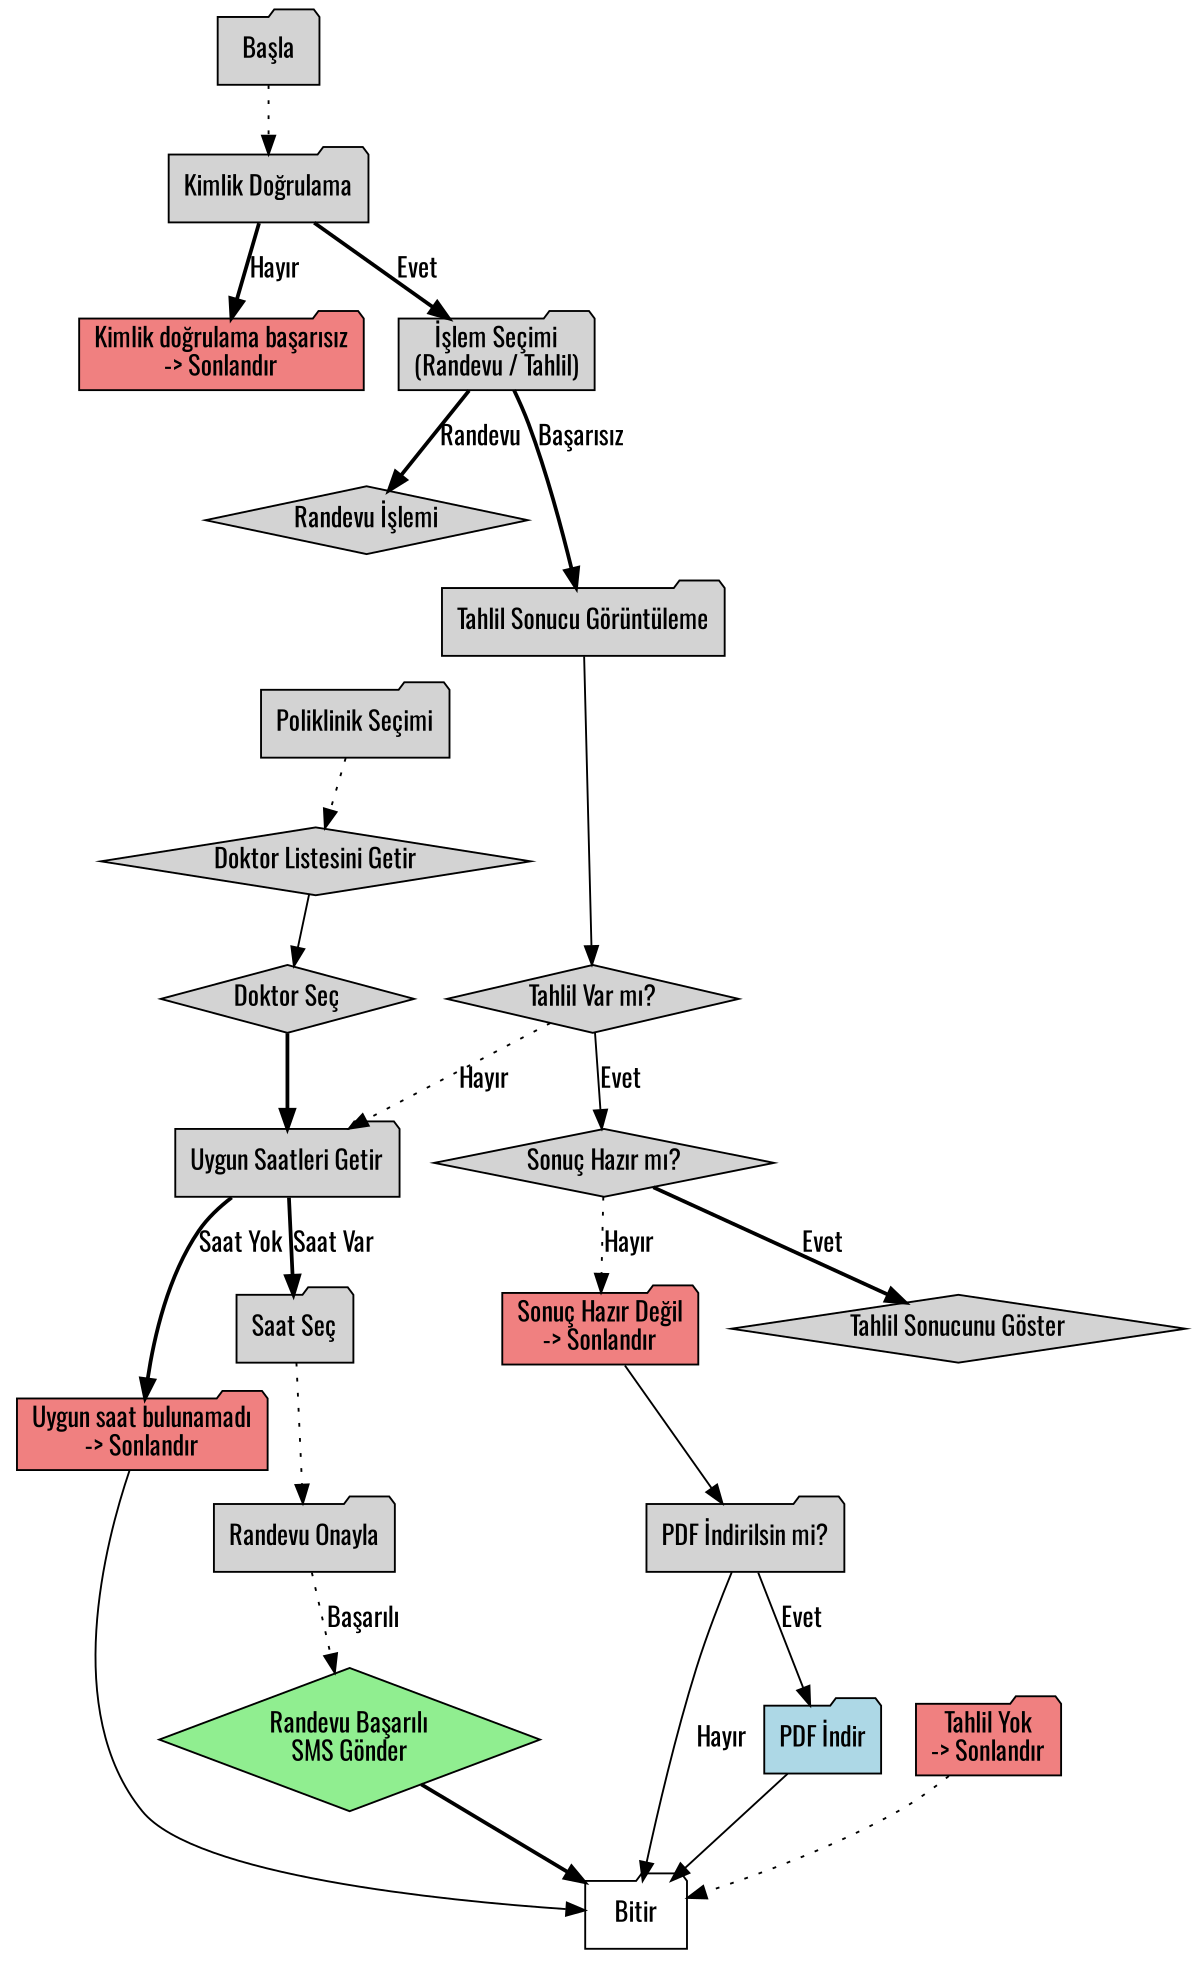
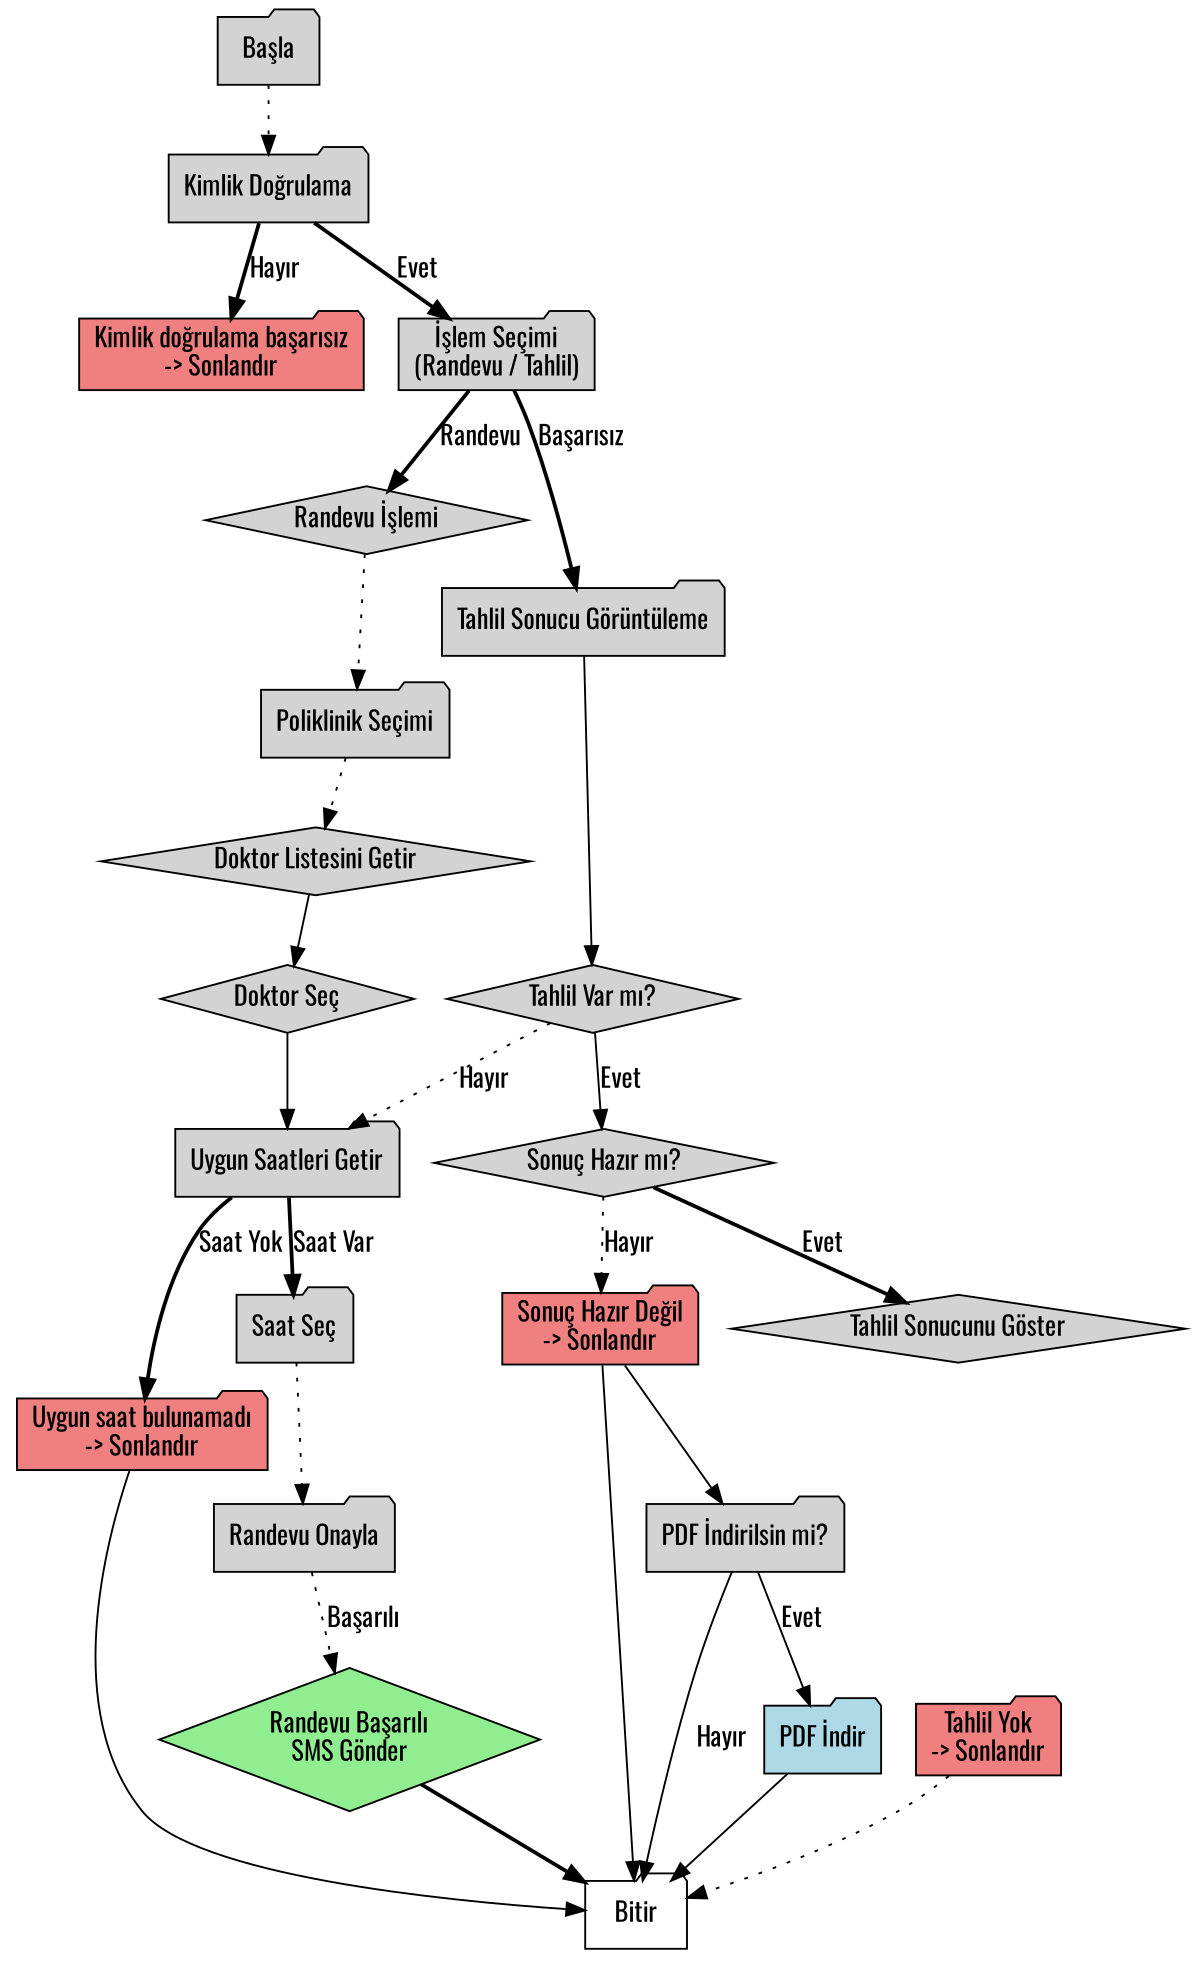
edge "Randevu İşlemi" -> "Poliklinik Seçimi": added
edge "Doktor Seç" -> "Uygun Saatleri Getir": style bold -> solid
edge "Sonuç Hazır Değil -> Sonlandır" -> "Bitir": added
